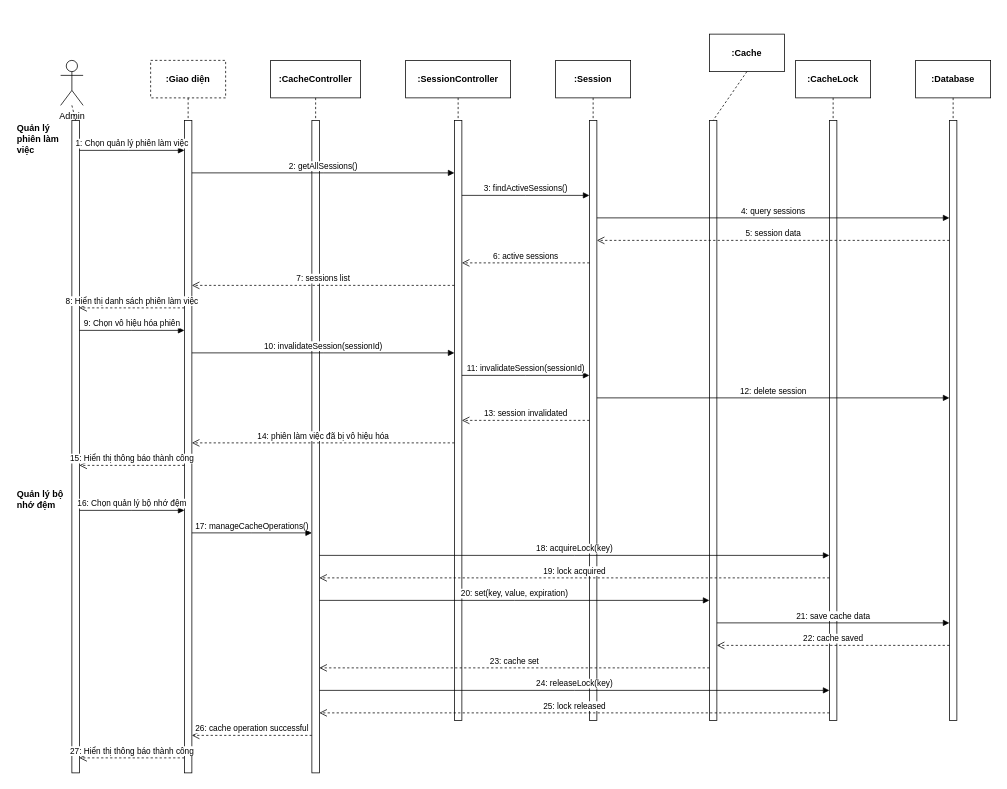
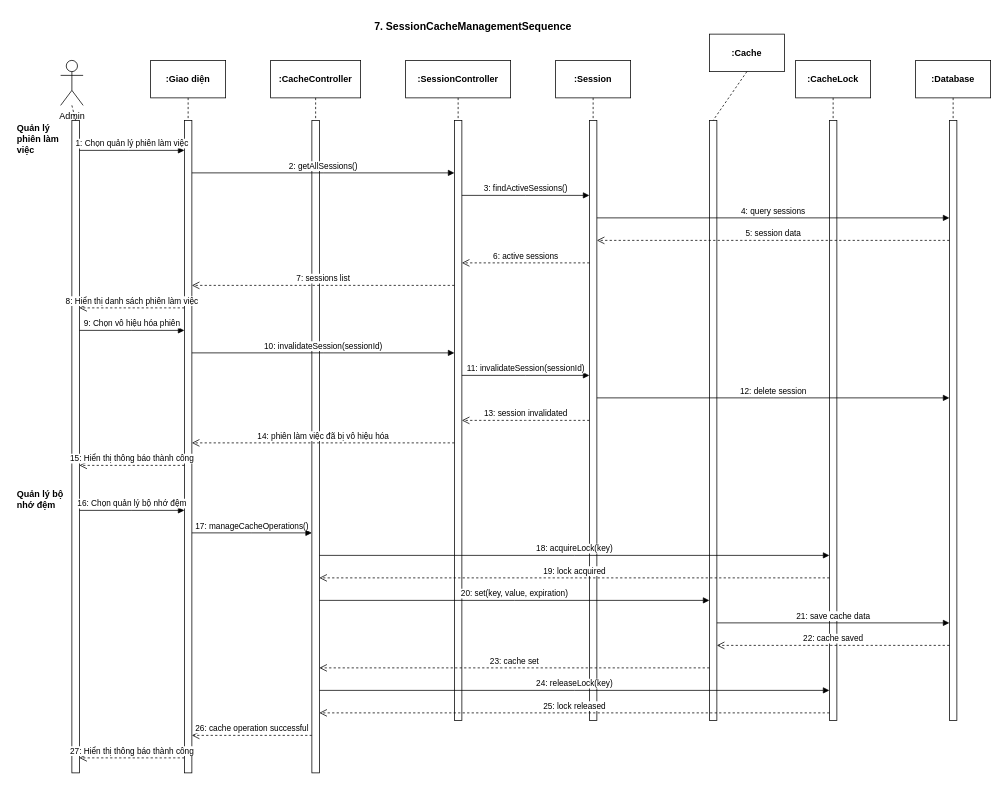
node "7. SessionCacheManagementSequence": added
node ":Giao diện": style dashed -> solid
